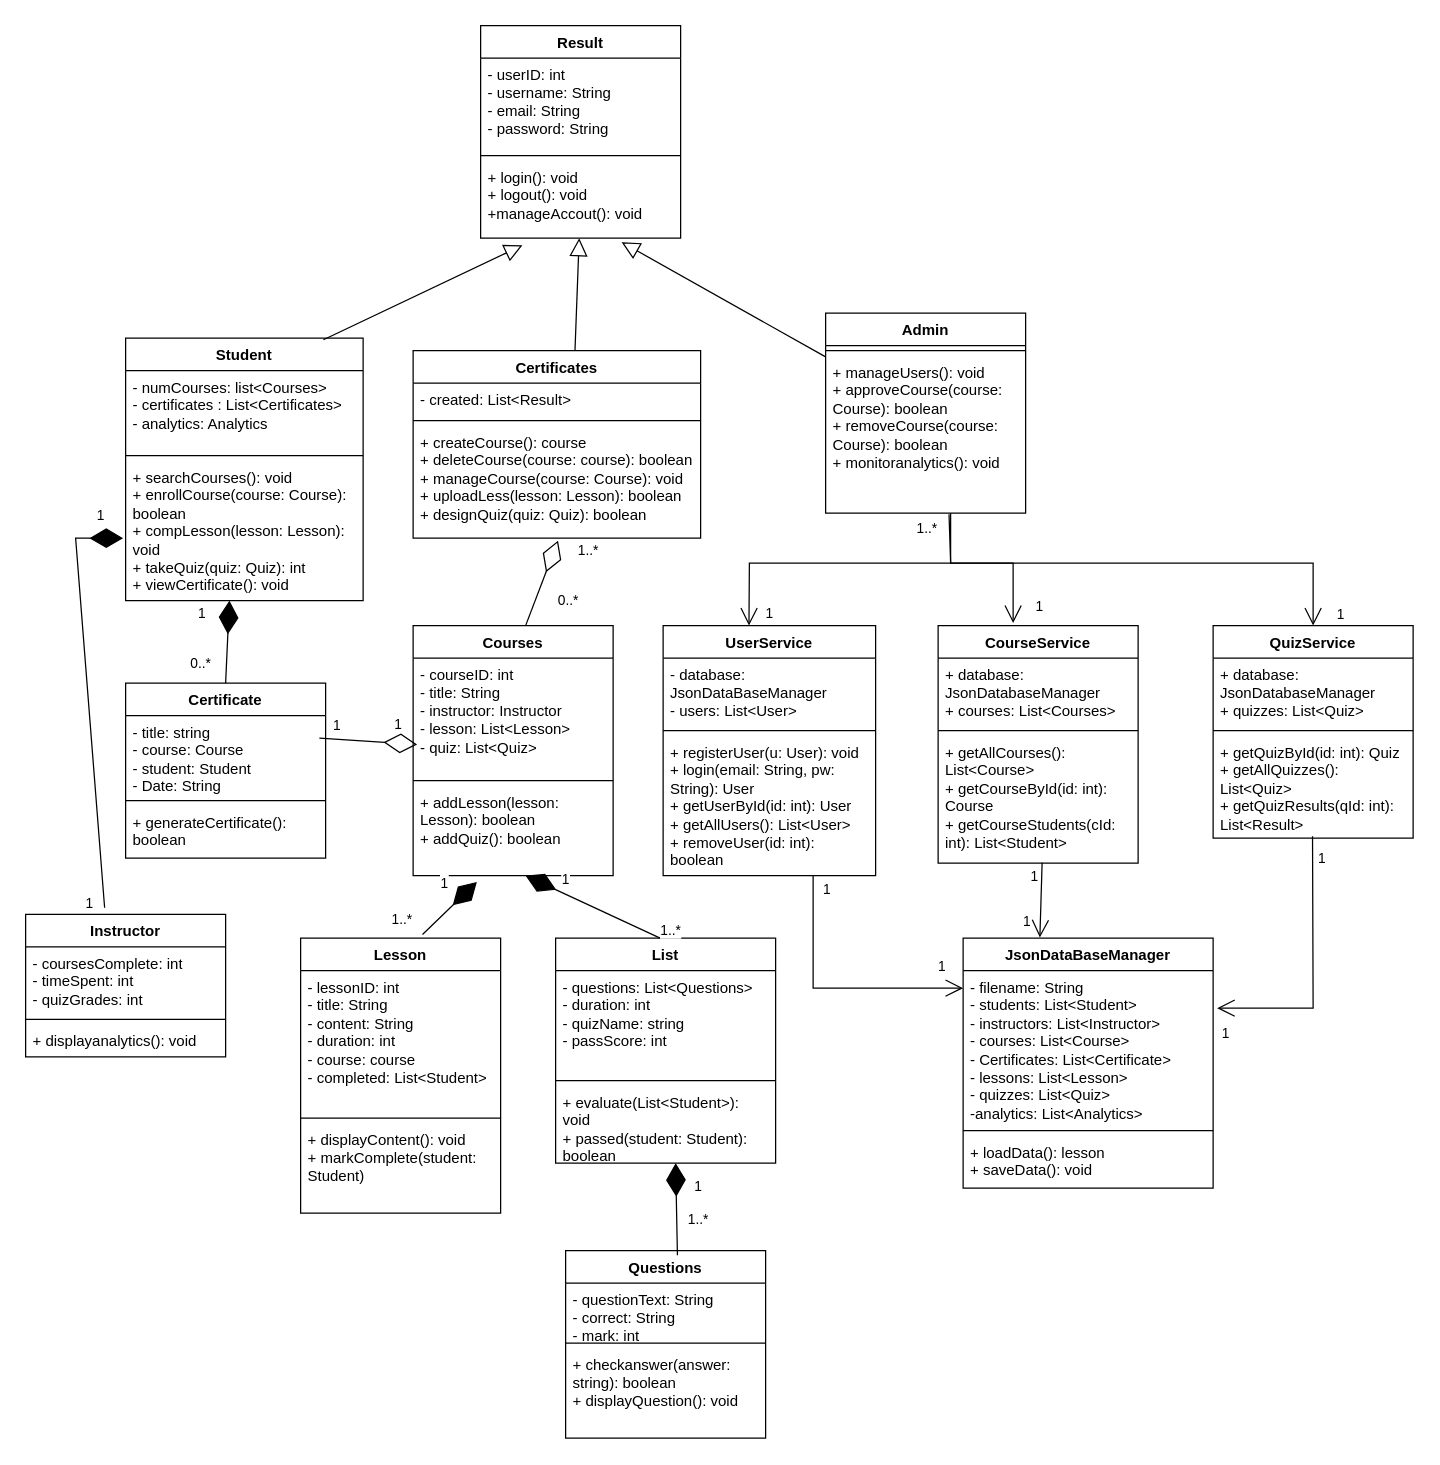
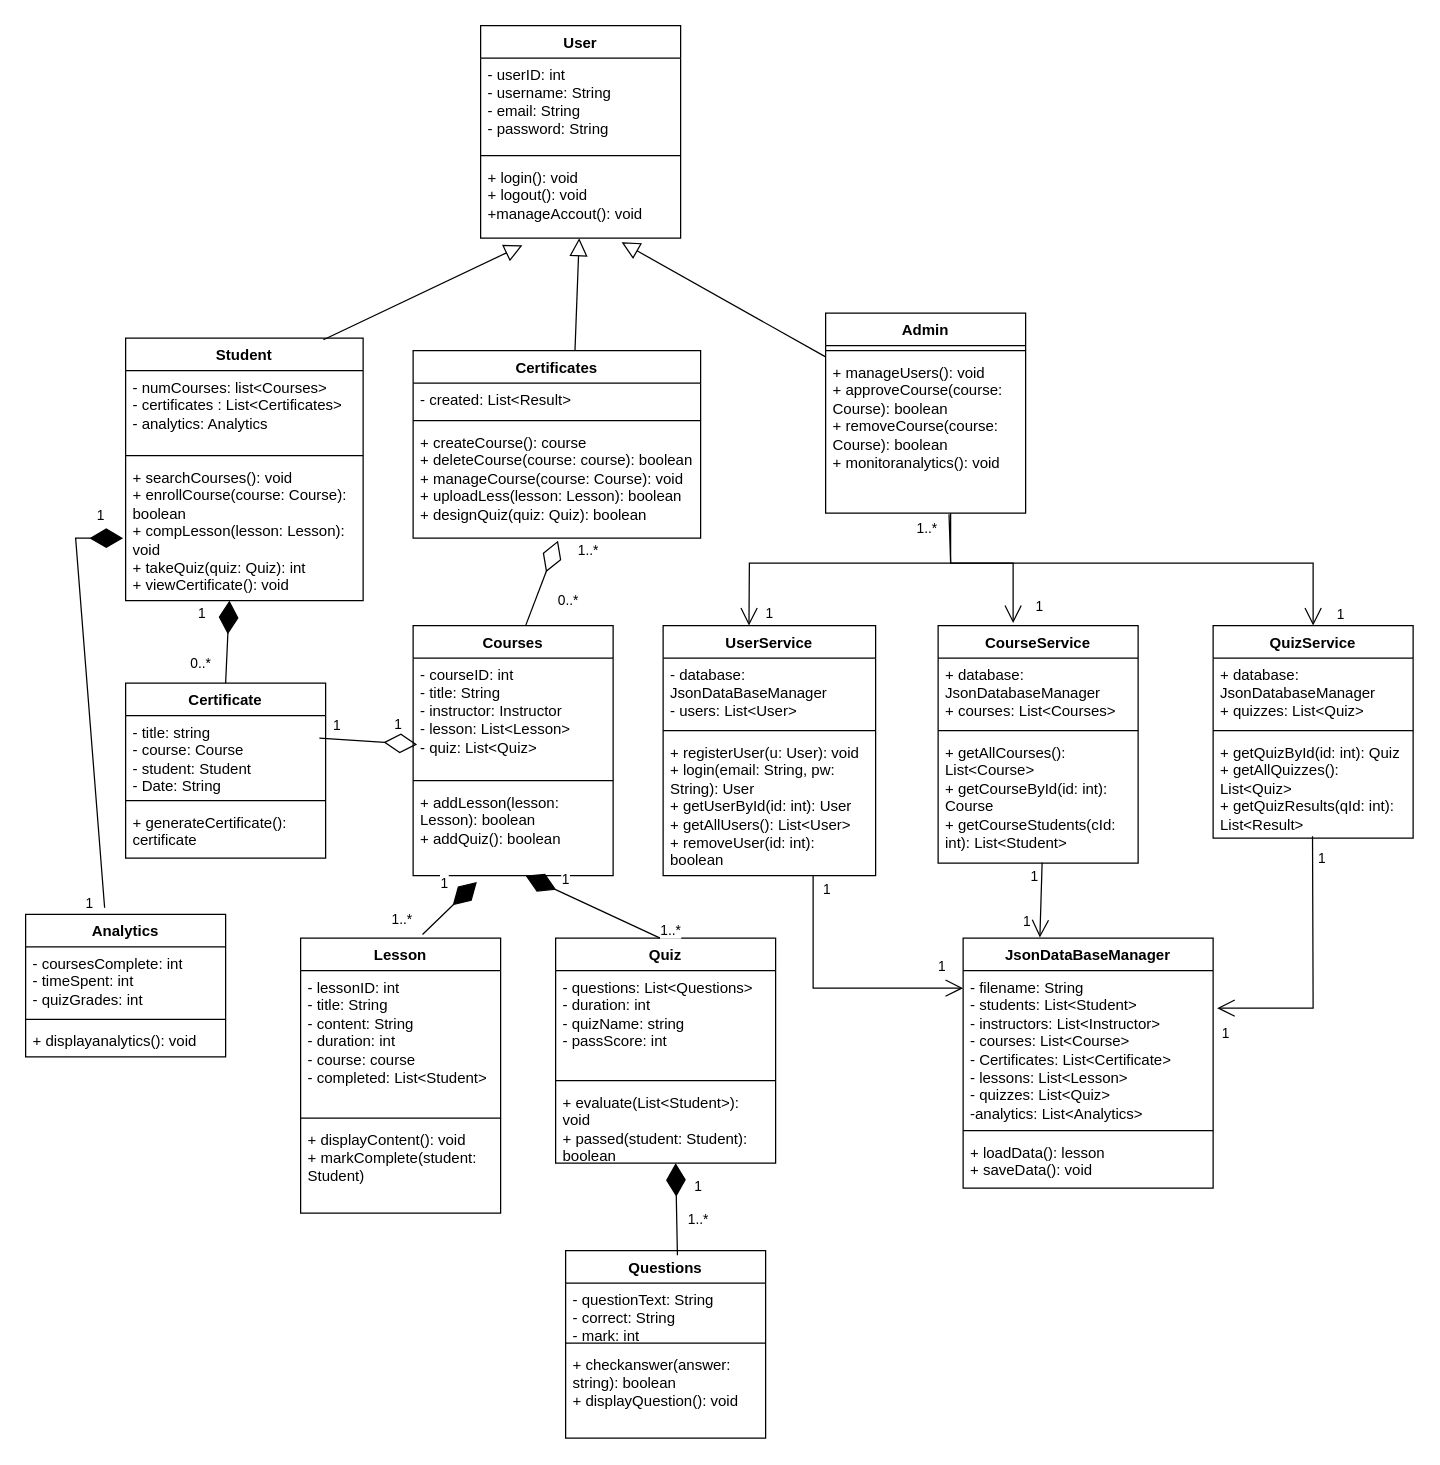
node "Result": label "Result" -> "User"
node "+ generateCertificate(): boolean": label "+ generateCertificate(): boolean" -> "+ generateCertificate(): certificate"
node "Instructor": label "Instructor" -> "Analytics"
node "List": label "List" -> "Quiz"
